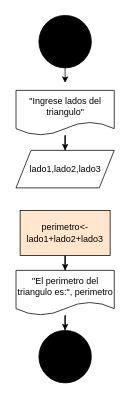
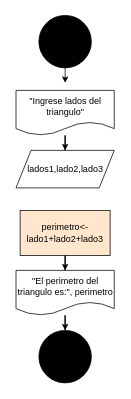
node "lado1,lado2,lado3": label "lado1,lado2,lado3" -> "lados1,lado2,lado3"
